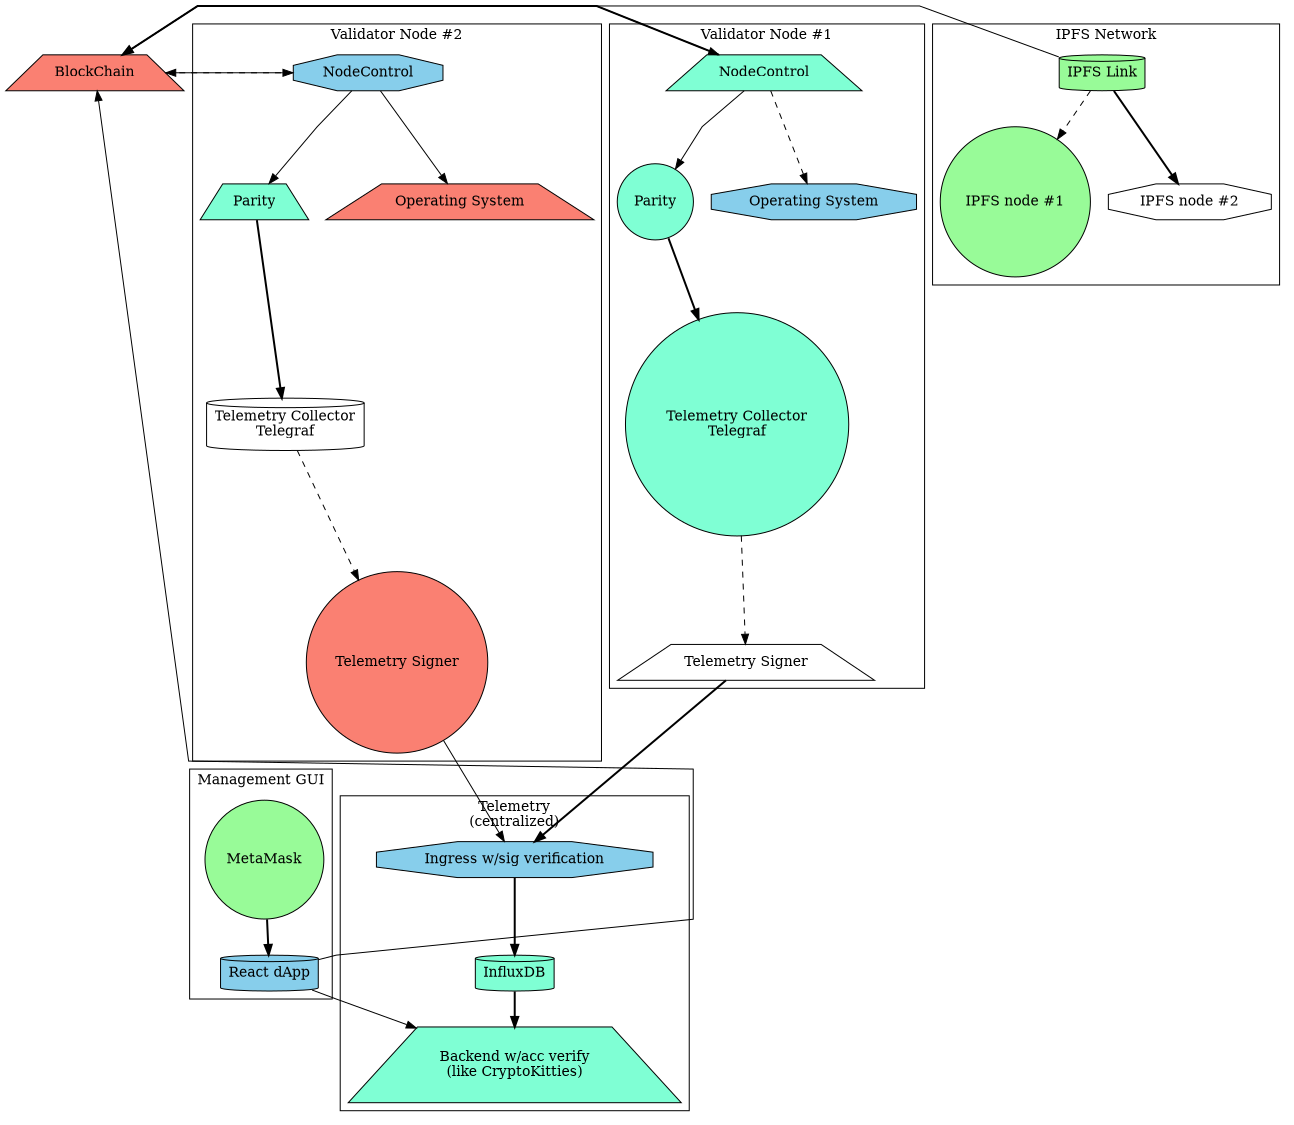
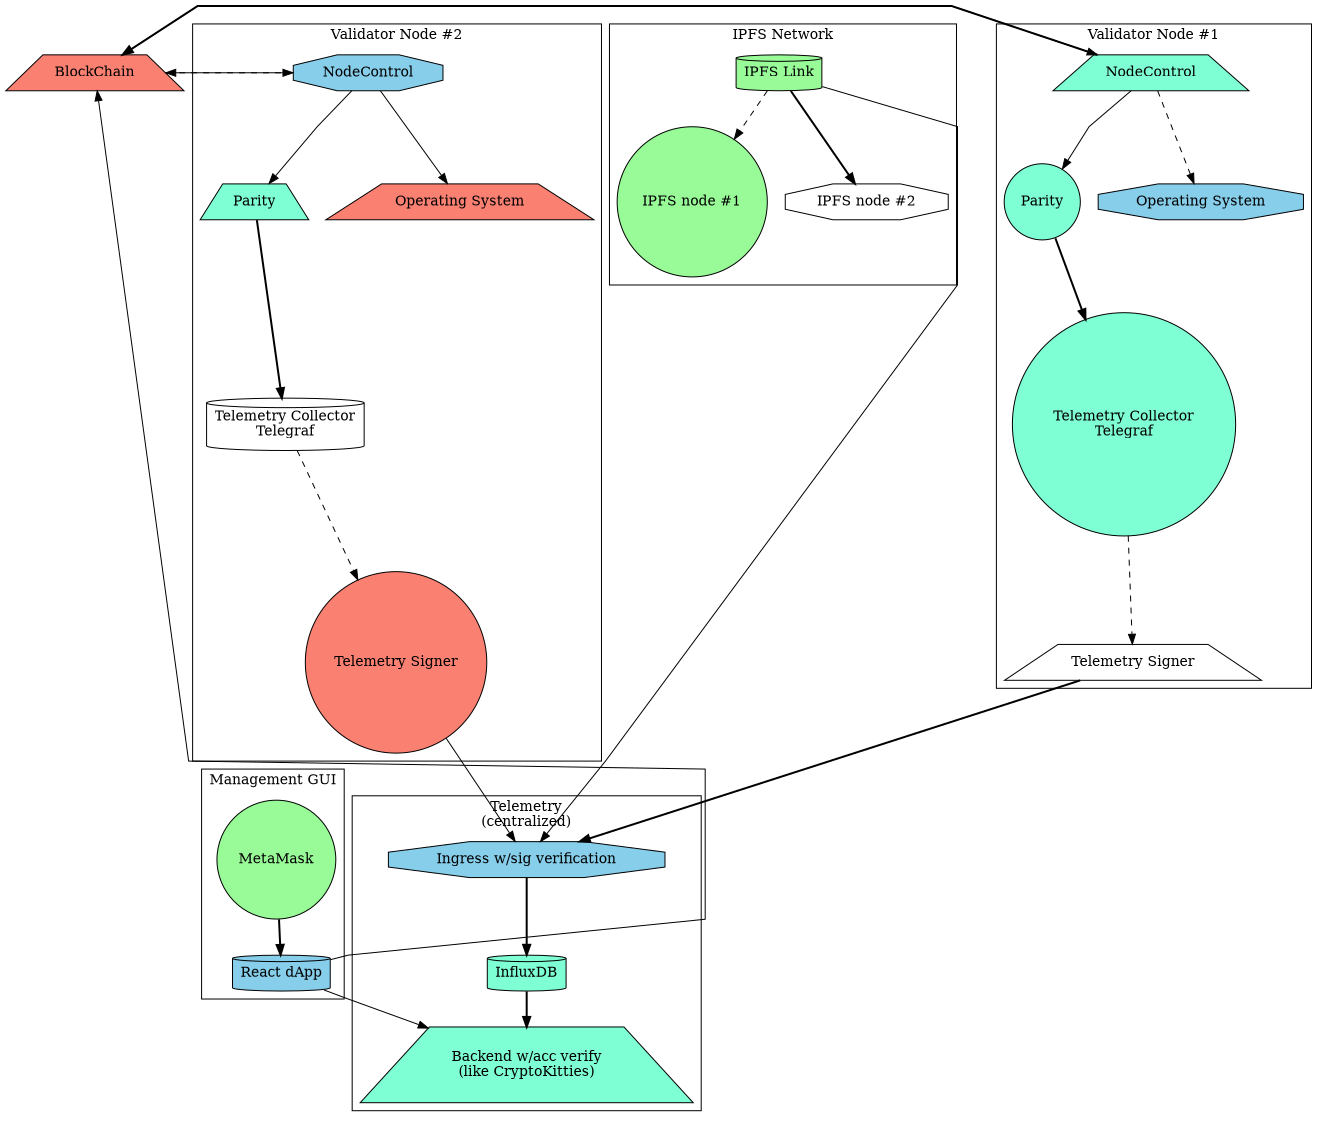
edge "IPFS Link" -> "BlockChain": now "IPFS Link" -> "Ingress w/sig verification"
